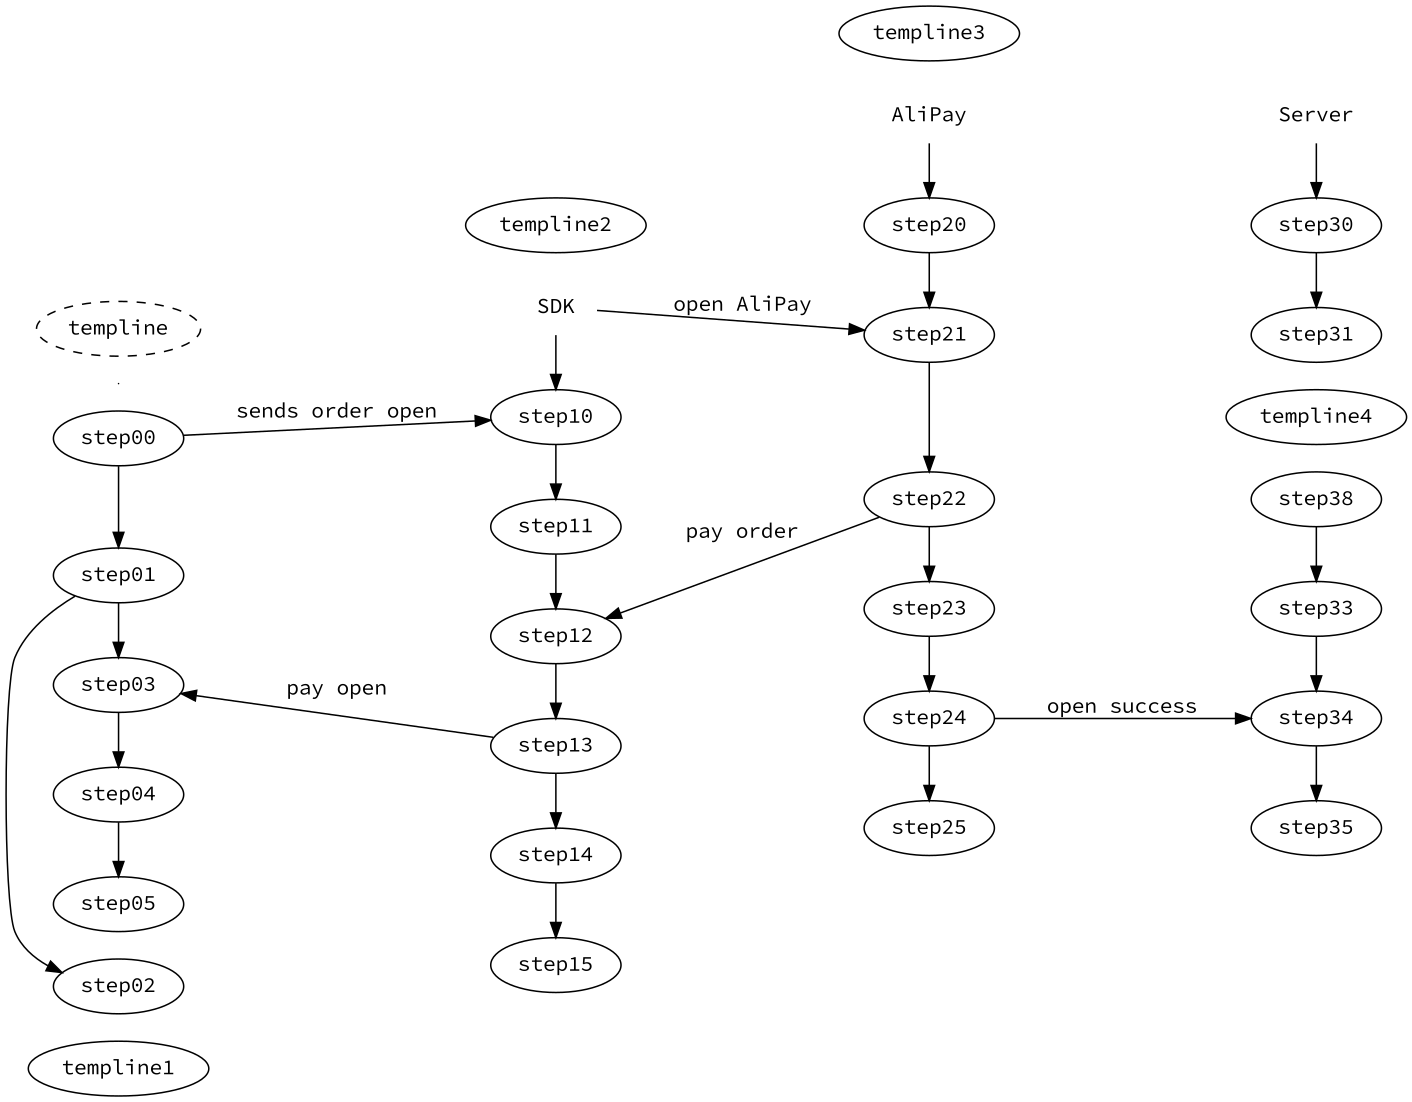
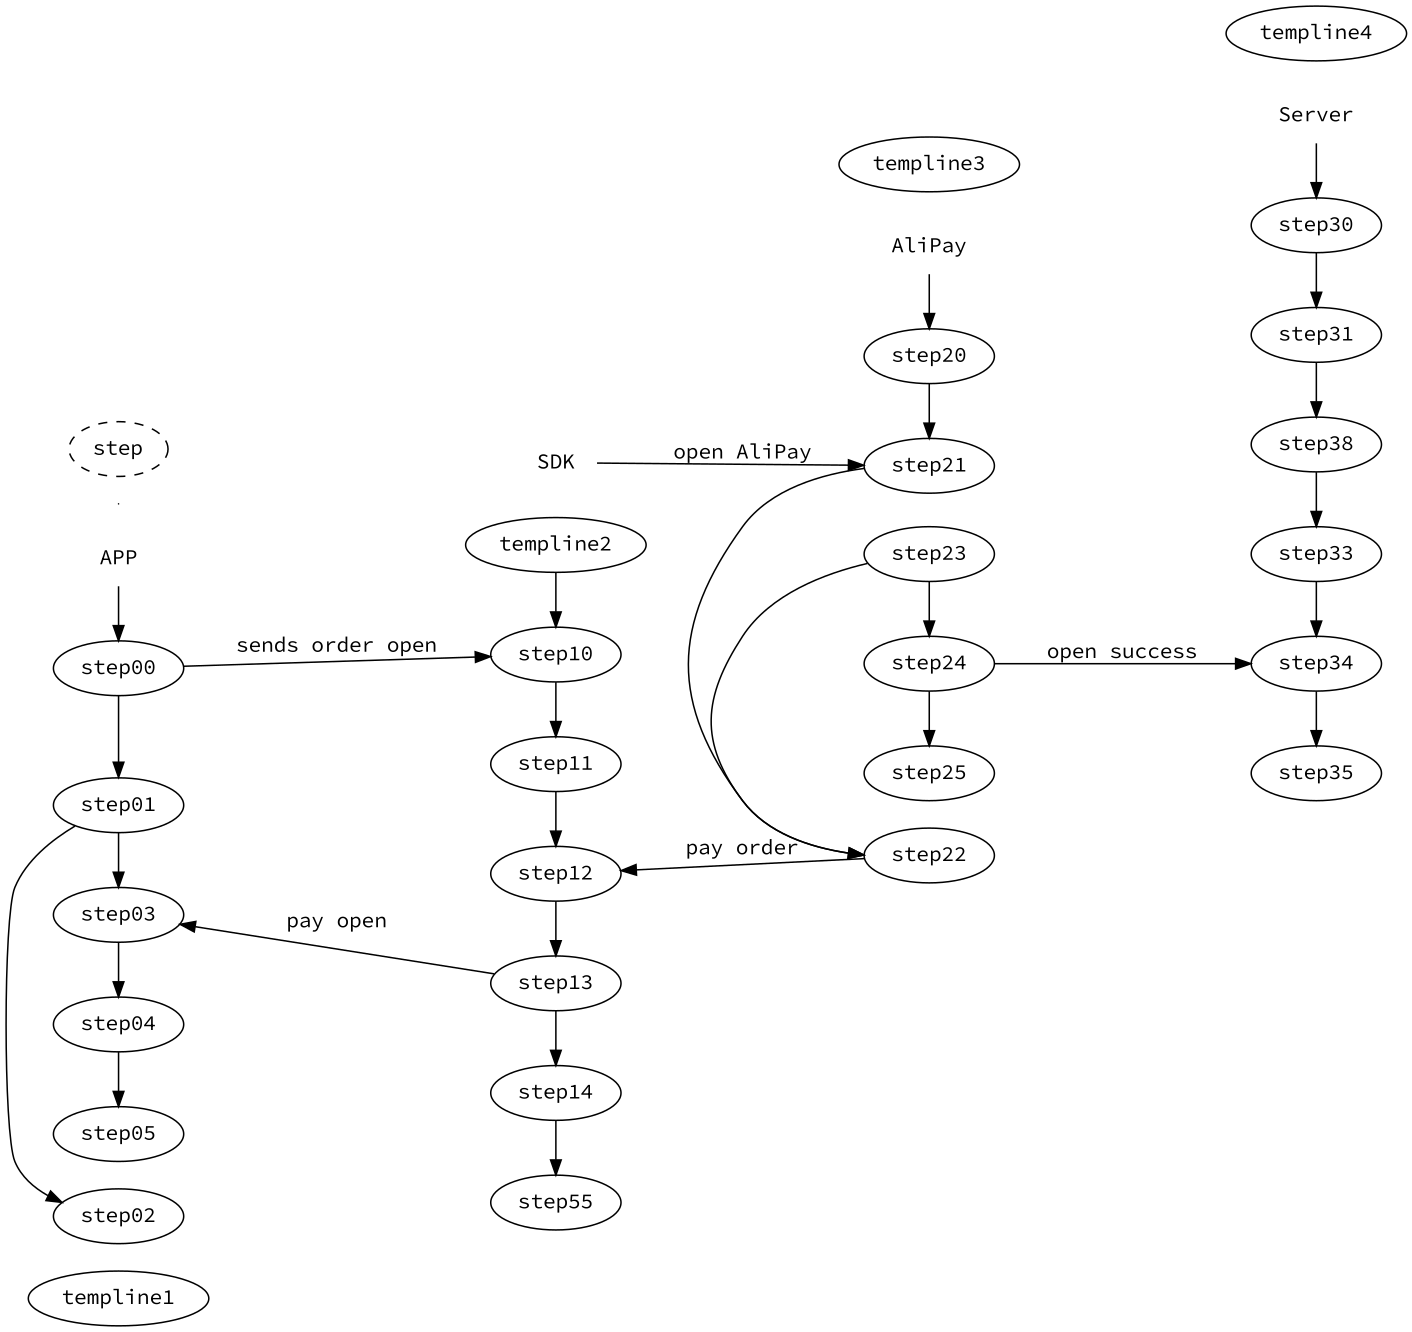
node "templine": label "templine" -> "step"
edge "SDK" -> "step10": now "templine2" -> "step10"
edge "step31" -> "step38": added
edge "step22" -> "step23": reversed
node "APP": added
node "step15": label "step15" -> "step55"
